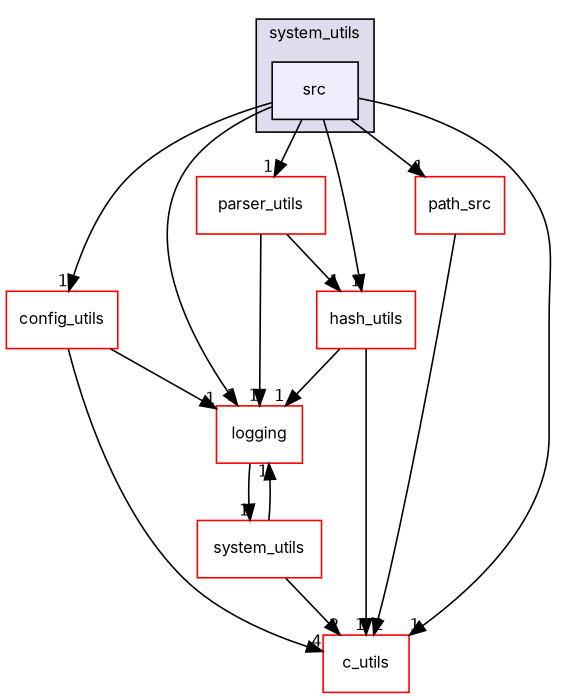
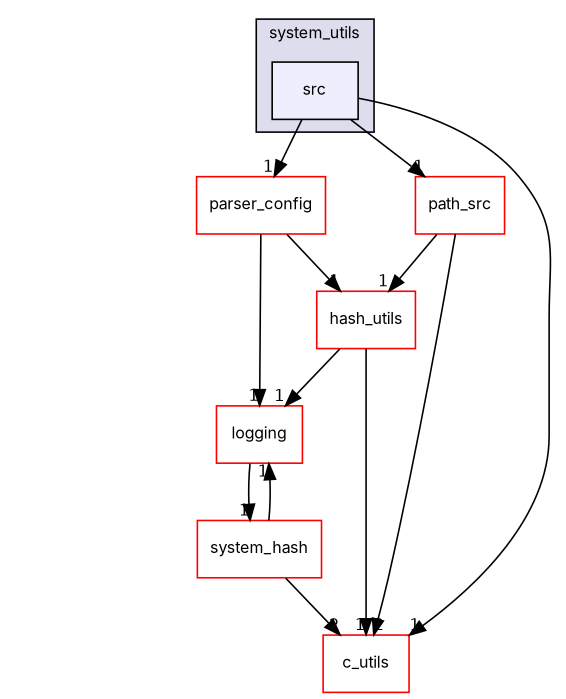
edge "src" -> "hash_utils": now "path_src" -> "hash_utils"
node "parser_utils": label "parser_utils" -> "parser_config"
edge "src" -> "logging": removed
node "config_utils": removed
node "system_utils": label "system_utils" -> "system_hash"
